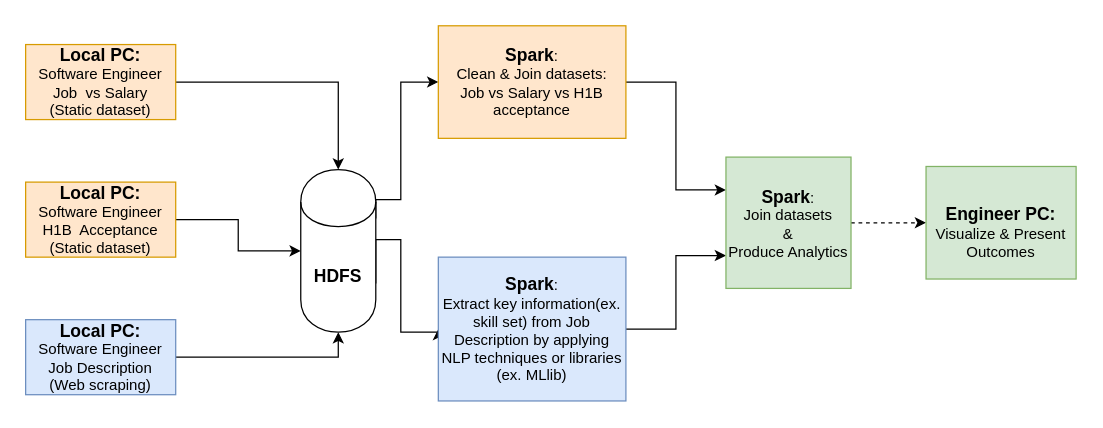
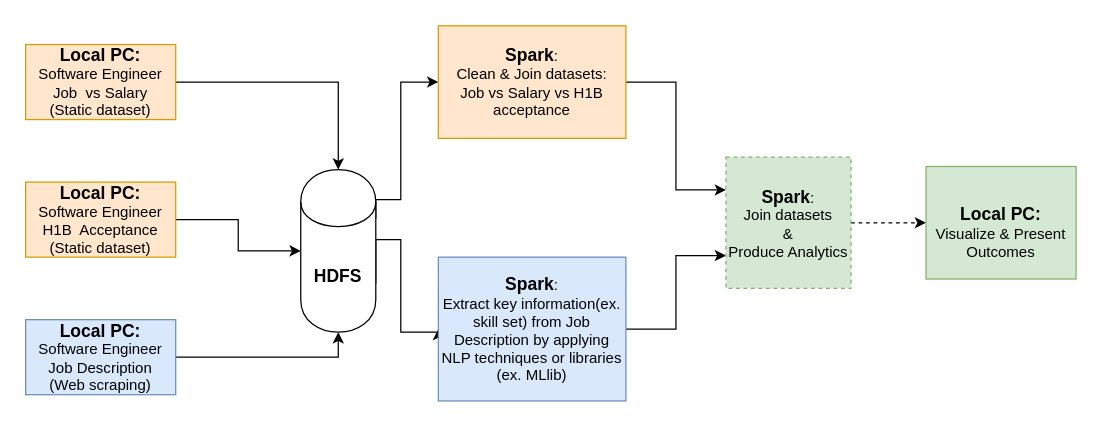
node "Spark: Join datasets & Produce Analytics": style solid -> dashed
node "Engineer PC: Visualize & Present Outcomes": label "Engineer PC: Visualize & Present Outcomes" -> "Local PC: Visualize & Present Outcomes"
